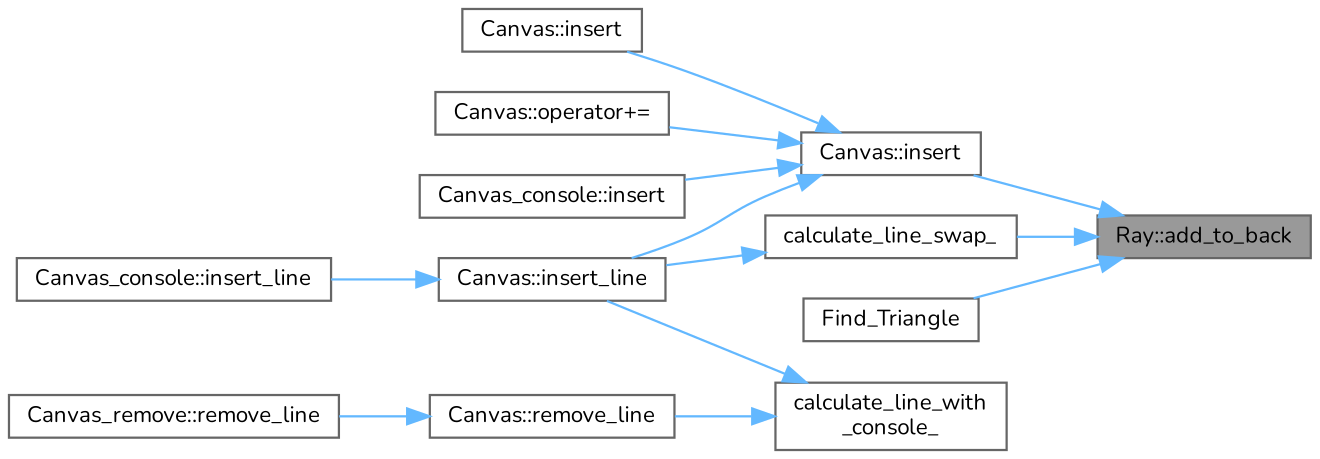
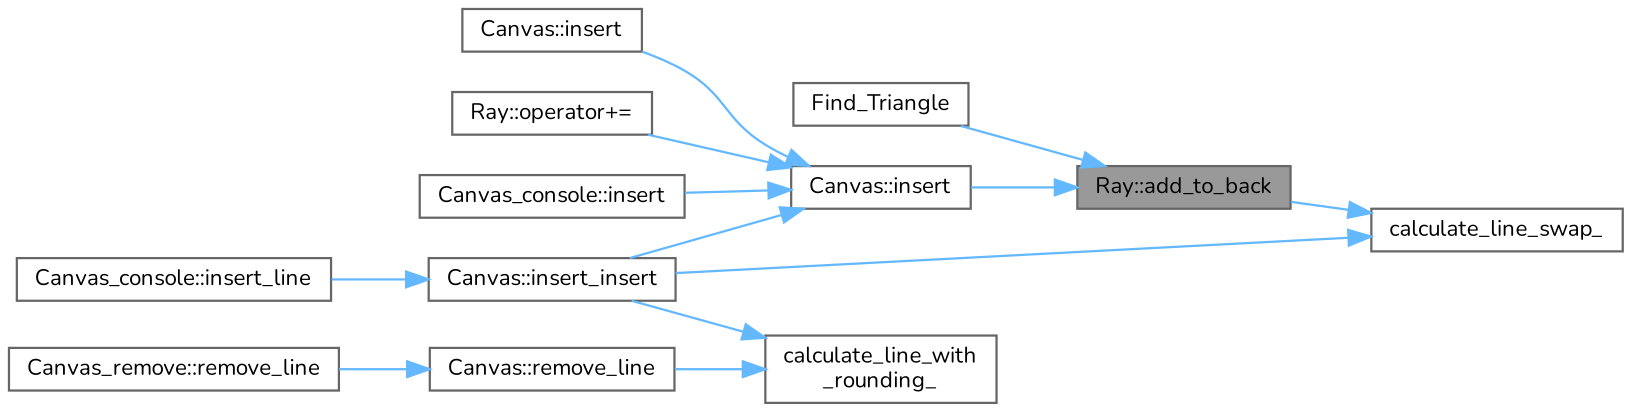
node "Canvas::operator+=": label "Canvas::operator+=" -> "Ray::operator+="
edge "calculate_line_swap_" -> "Ray::add_to_back": reversed
node "Canvas::insert_line": label "Canvas::insert_line" -> "Canvas::insert_insert"
node "calculate_line_with _console_": label "calculate_line_with _console_" -> "calculate_line_with _rounding_"
